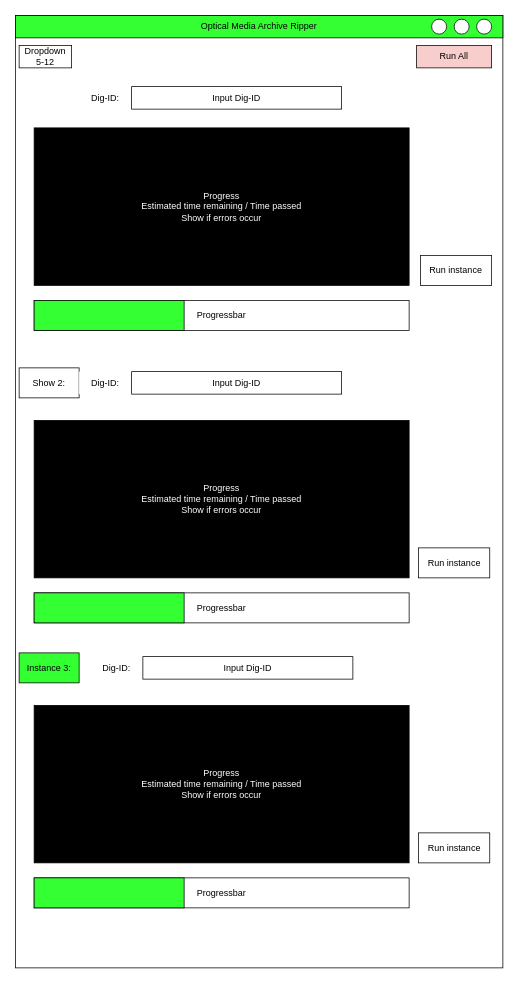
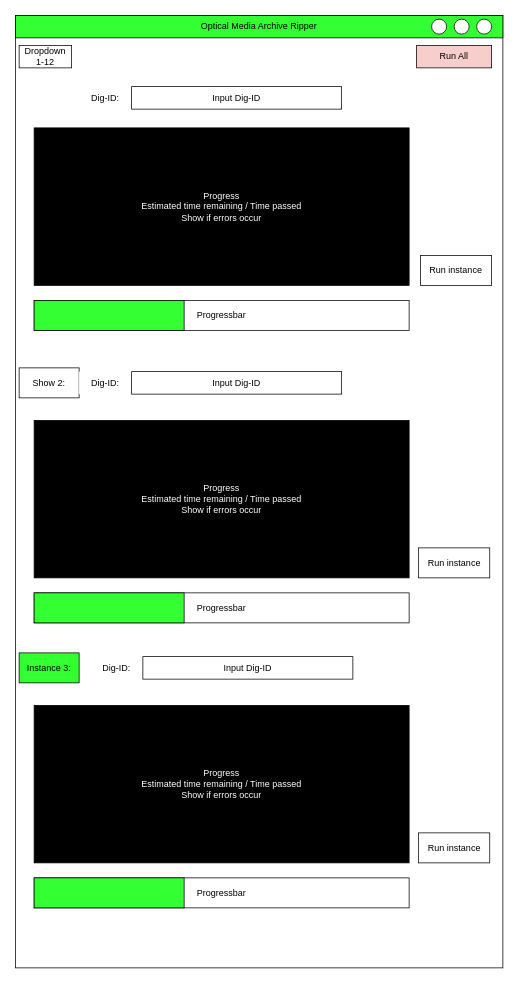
node "Dropdown 5-12": label "Dropdown 5-12" -> "Dropdown 1-12"
